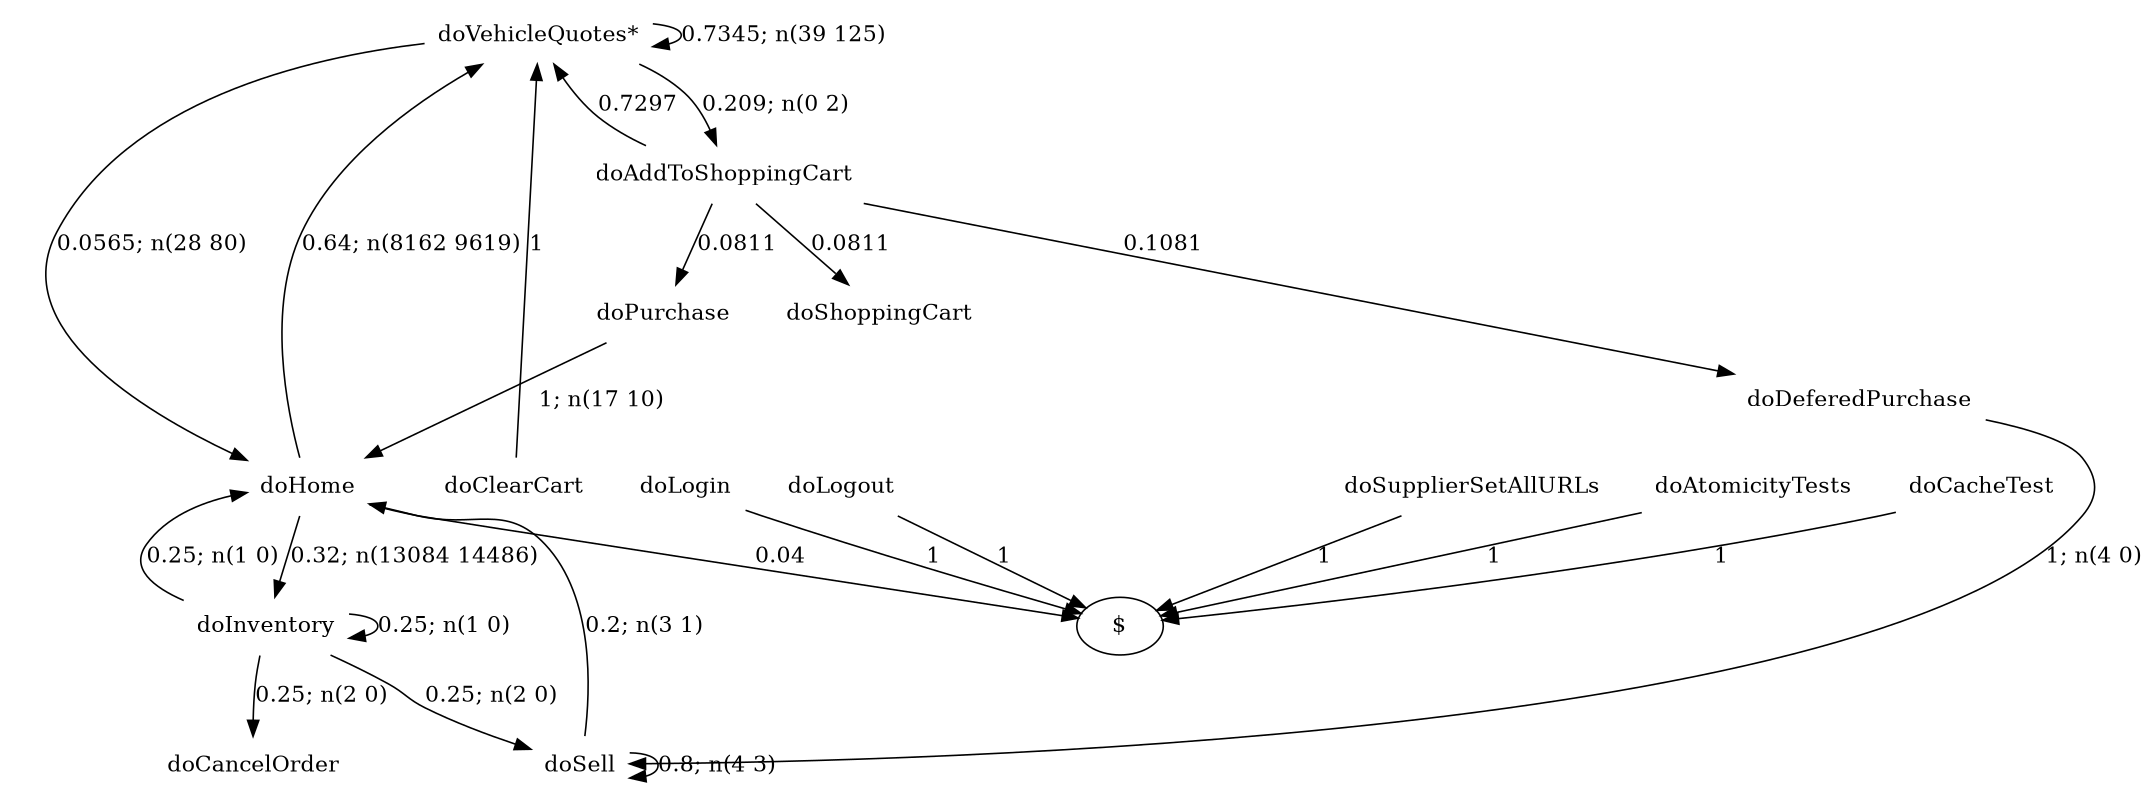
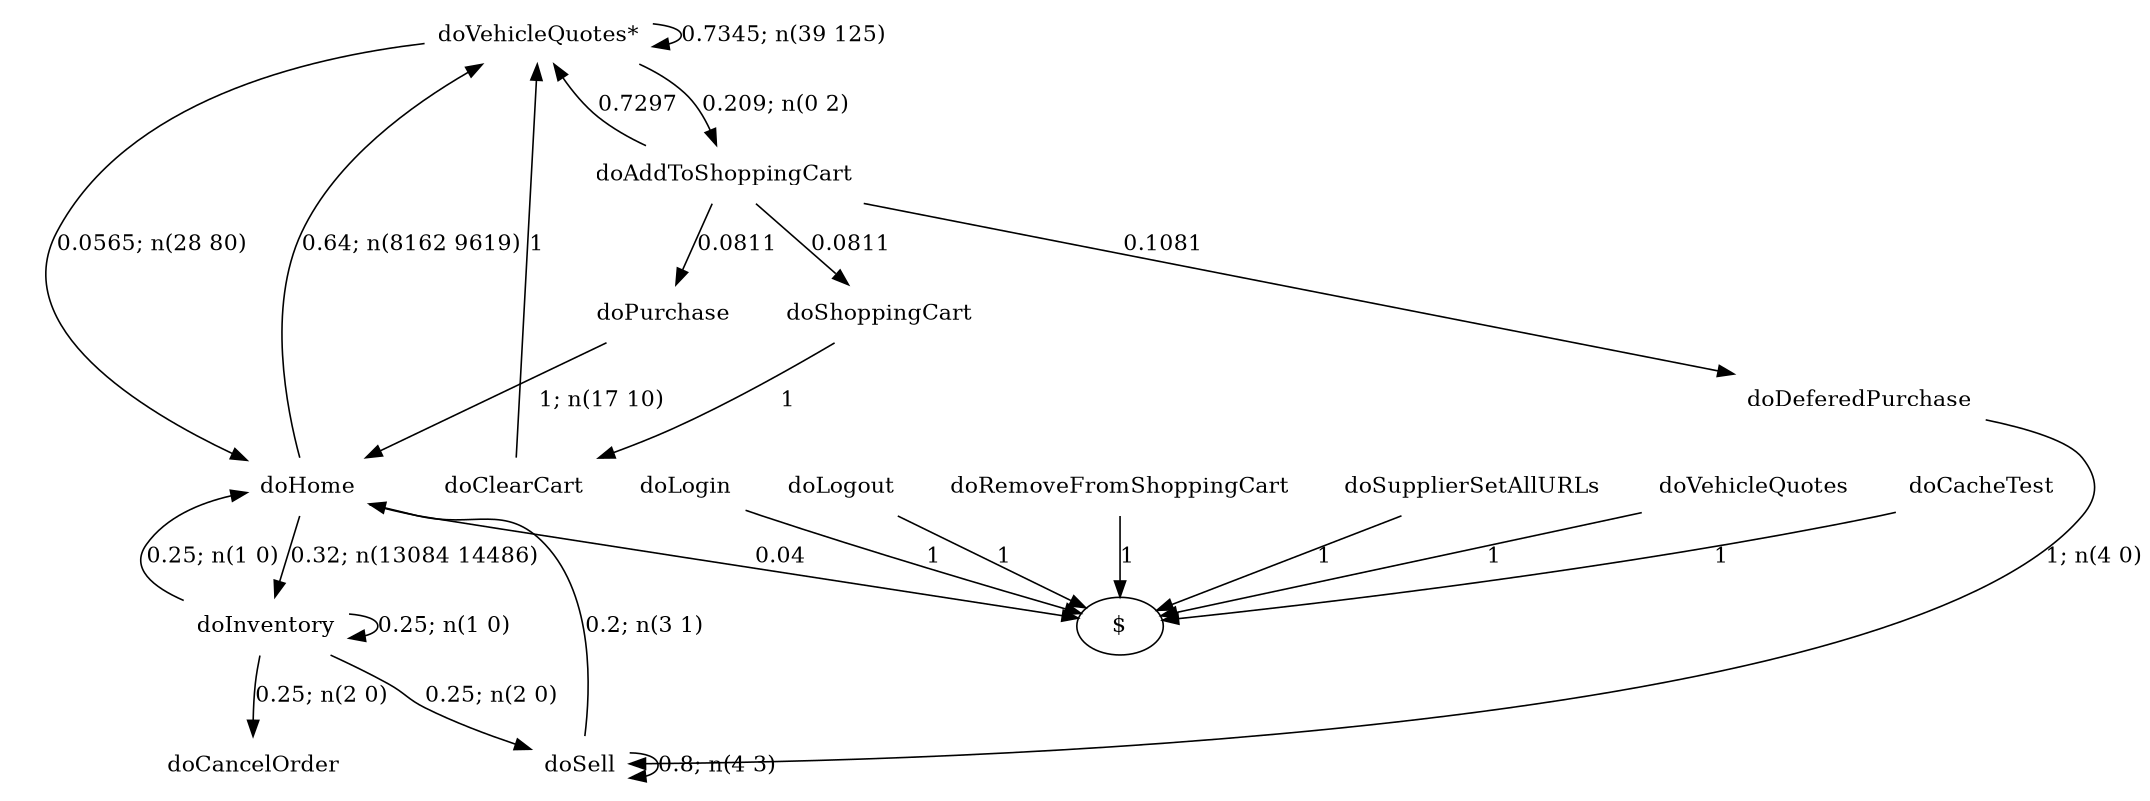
edge "doShoppingCart" -> "doClearCart": added, label "1"
node "doRemoveFromShoppingCart": added
node "doAtomicityTests": label "doAtomicityTests" -> "doVehicleQuotes"
